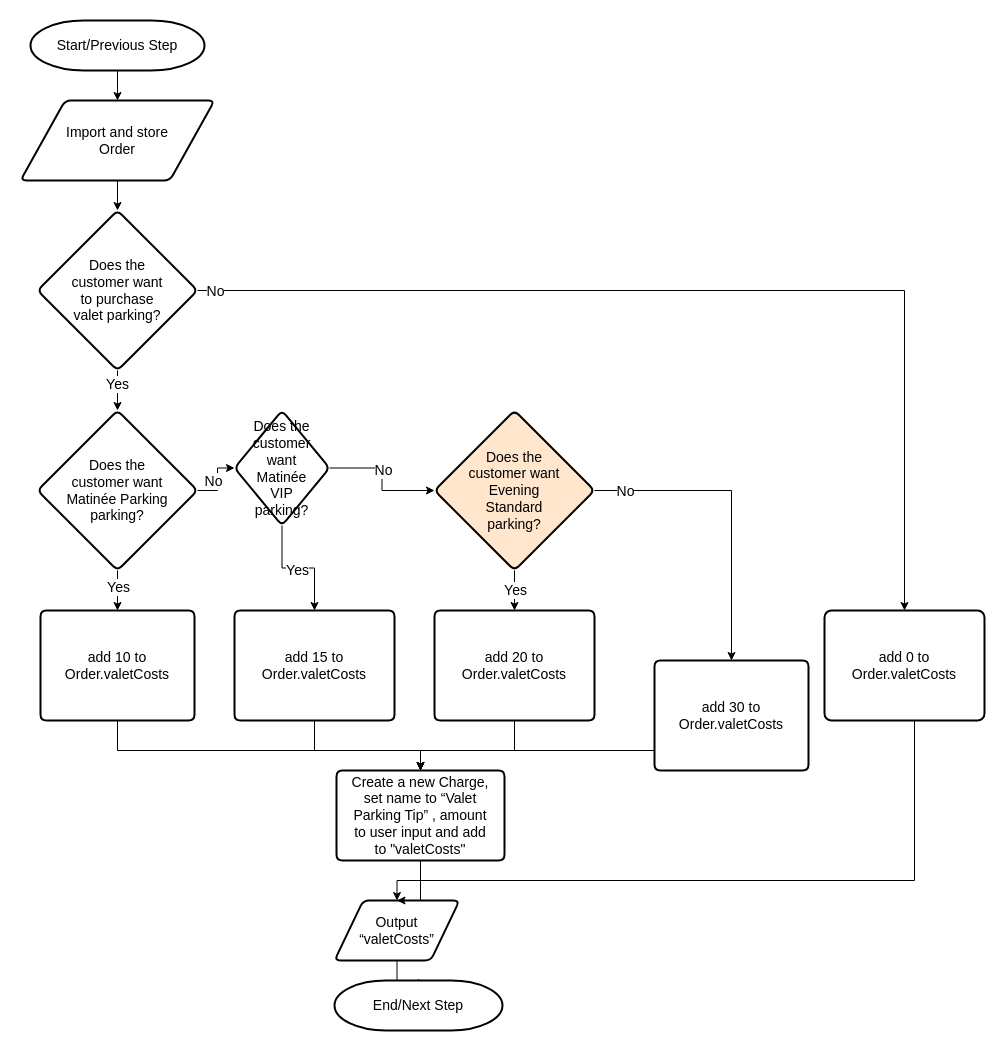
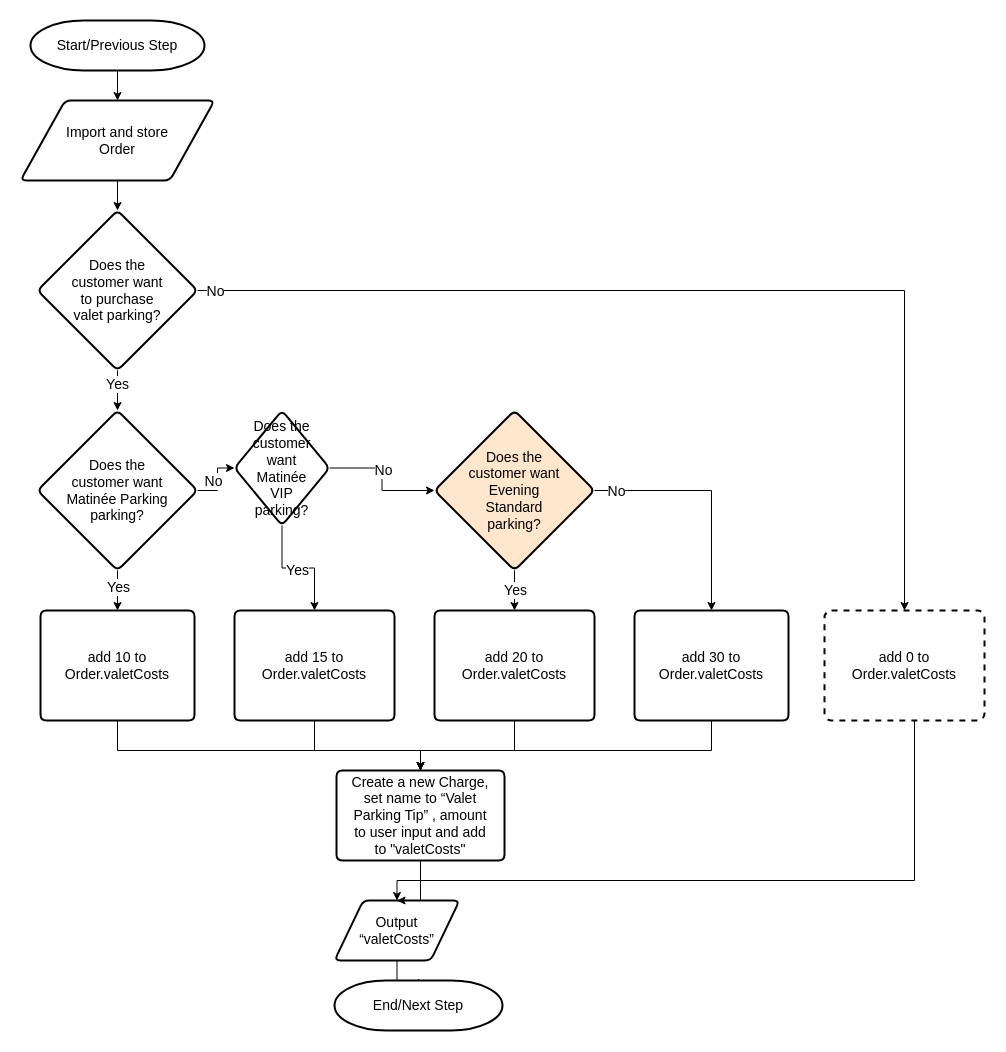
node "add 0 to Order.valetCosts": style solid -> dashed
node "add 30 to Order.valetCosts": moved (732, 716) -> (712, 666)
